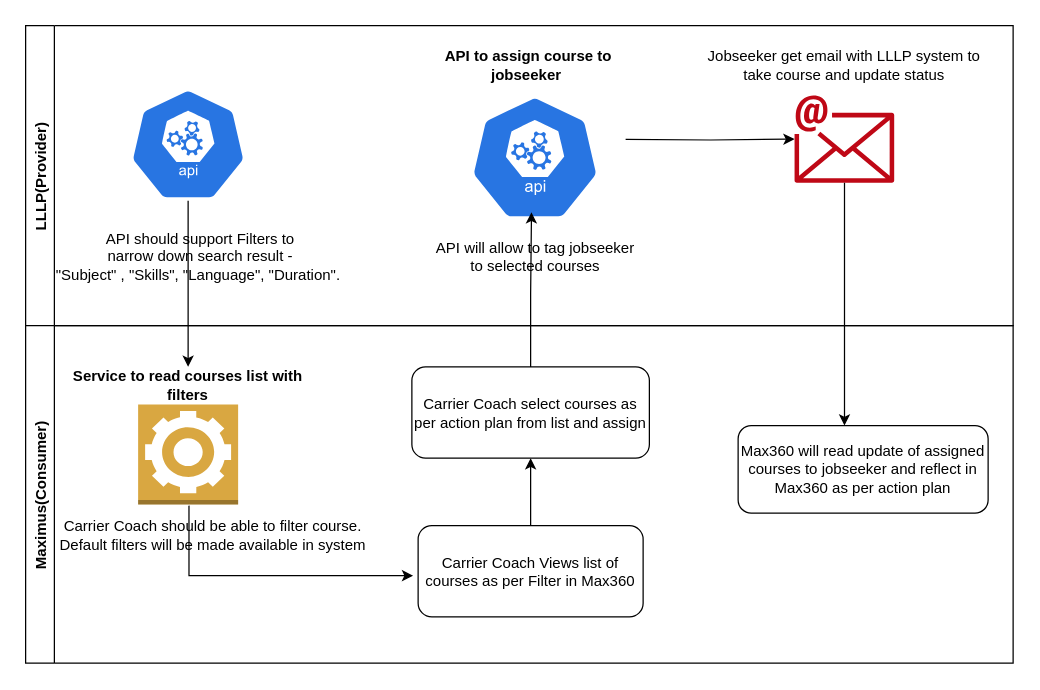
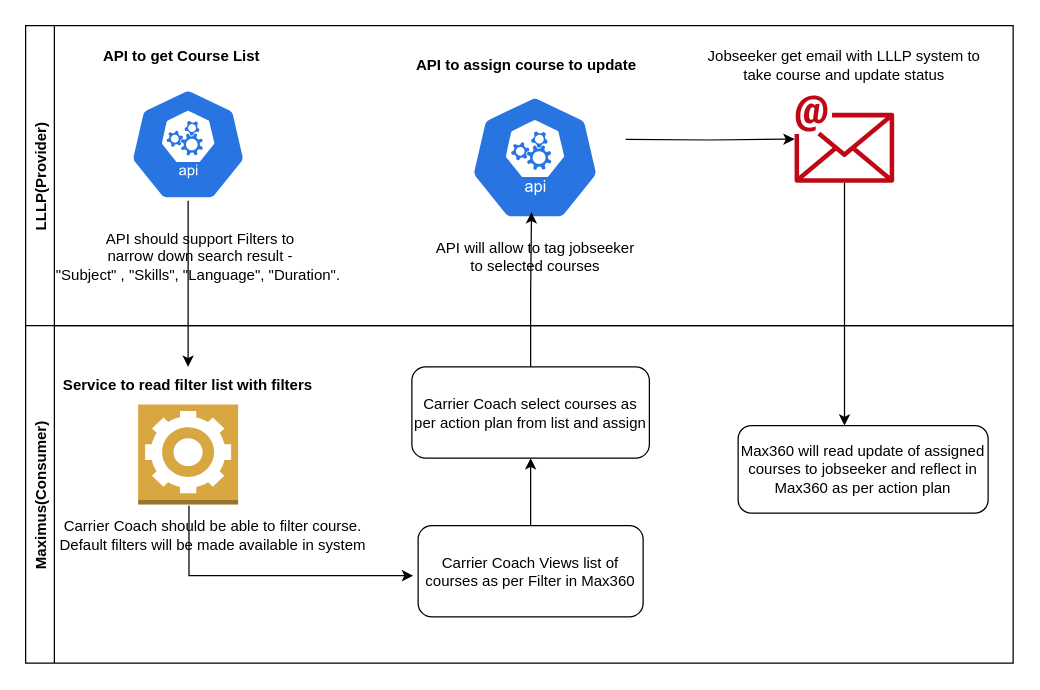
node "API to get Course List": added
node "API to assign course to jobseeker": label "API to assign course to jobseeker" -> "API to assign course to update"
node "Service to read courses list with filters": label "Service to read courses list with filters" -> "Service to read filter list with filters"
